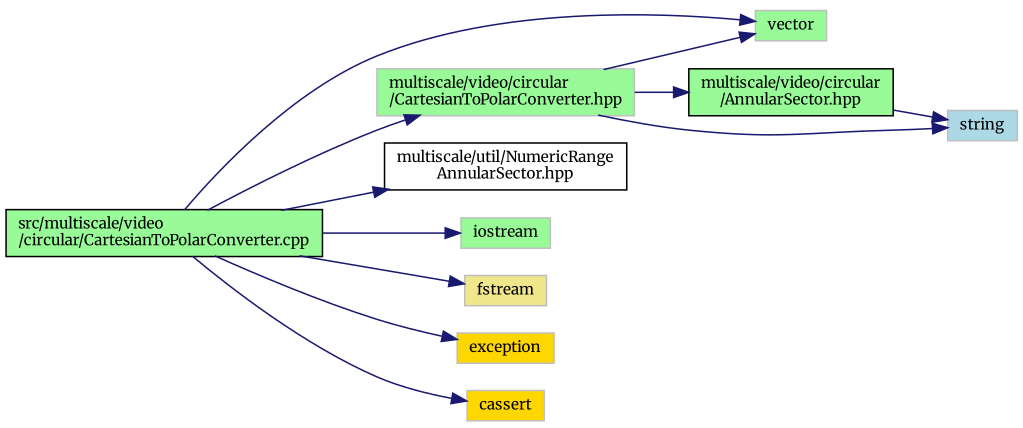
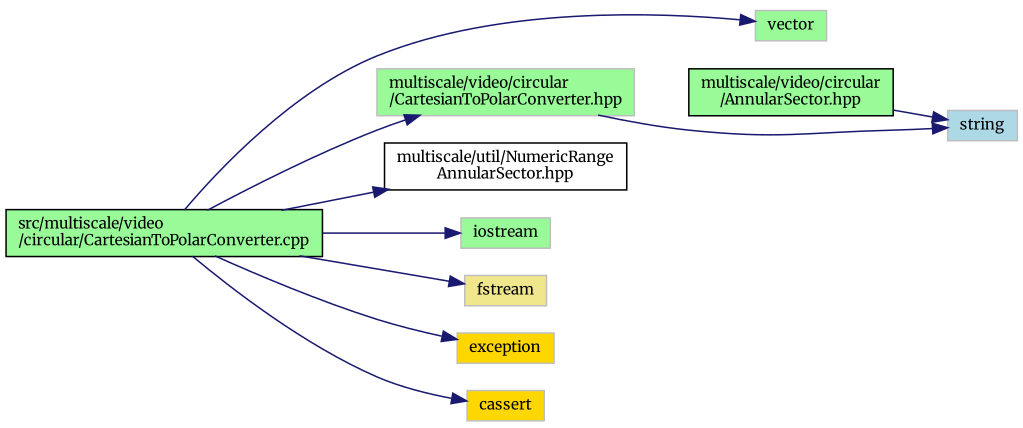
edge "multiscale/video/circular /CartesianToPolarConverter.hpp" -> "vector": removed
edge "multiscale/video/circular /CartesianToPolarConverter.hpp" -> "multiscale/video/circular /AnnularSector.hpp": removed
